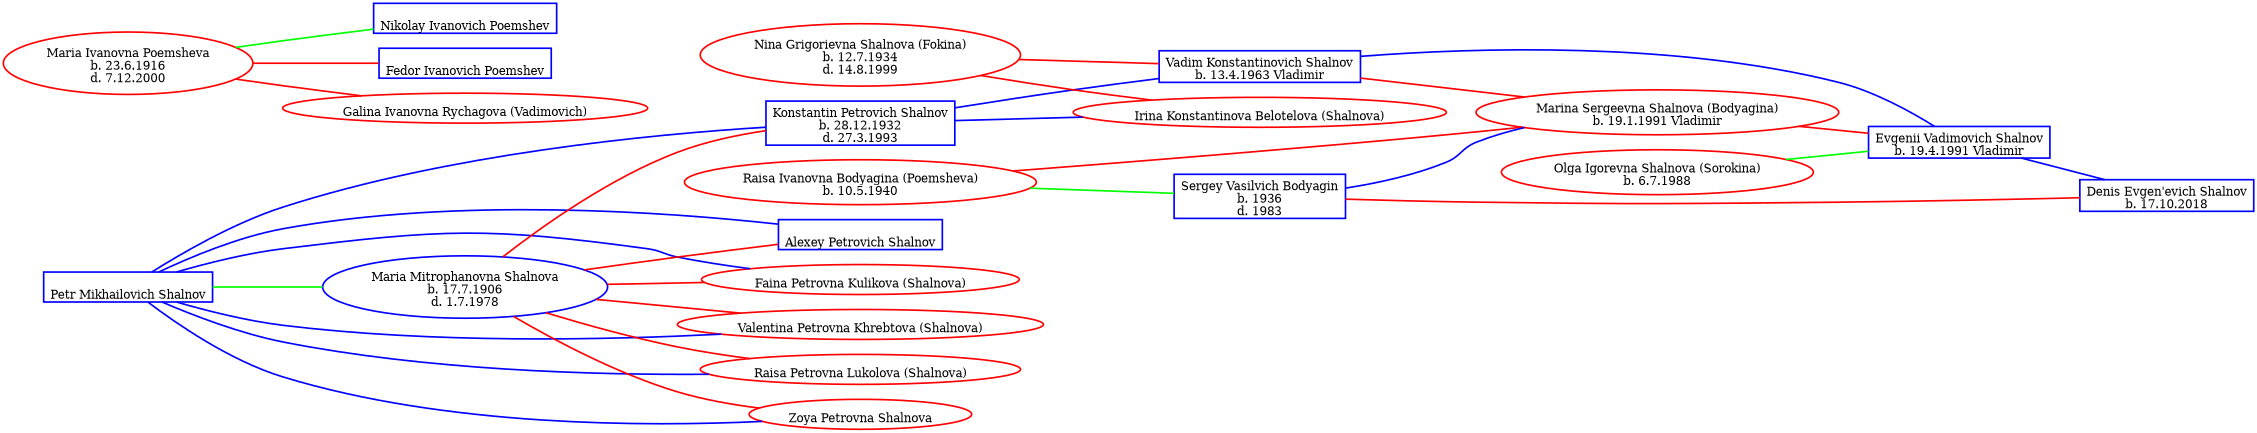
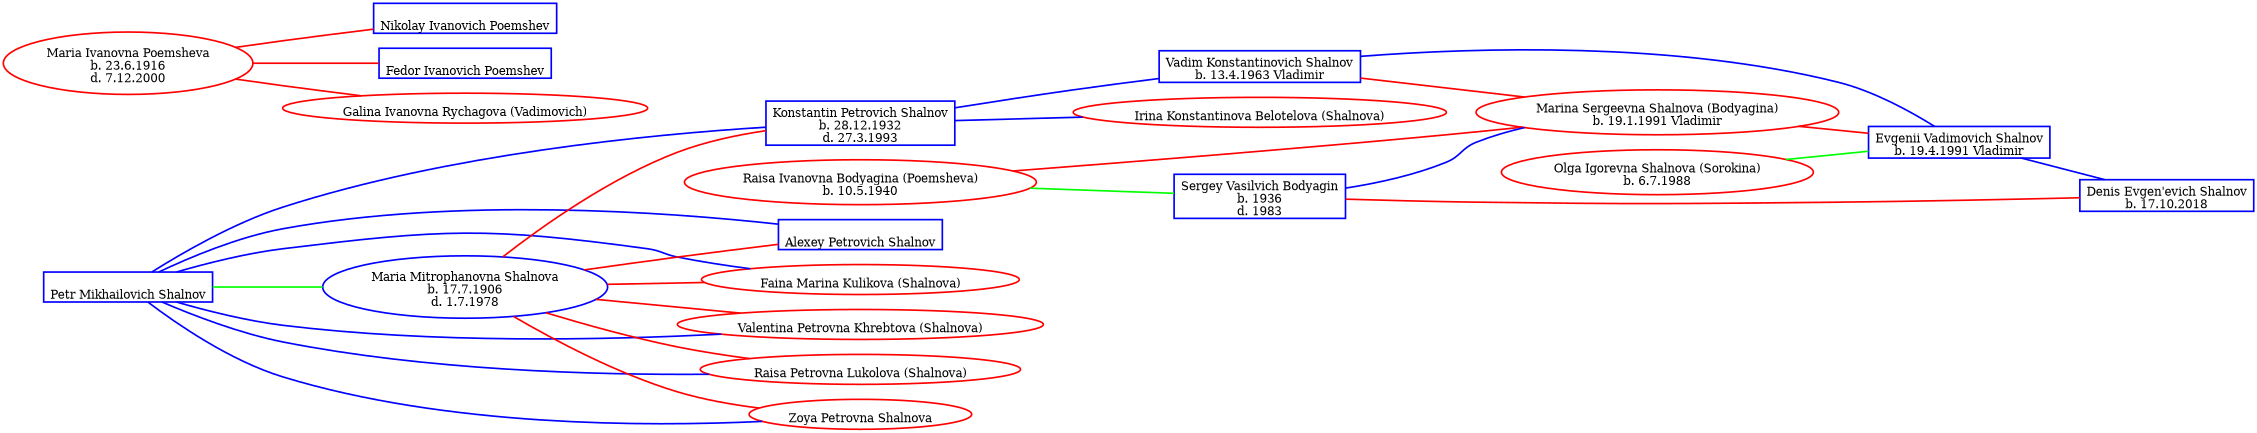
edge "Nikolay Ivanovich Poemshev" -- "Maria Ivanovna Poemsheva b. 23.6.1916 d. 7.12.2000": color green -> red
node "Nina Grigorievna Shalnova (Fokina) b. 12.7.1934 d. 14.8.1999": removed
node "Faina Petrovna Kulikova (Shalnova)": label "Faina Petrovna Kulikova (Shalnova)" -> "Faina Marina Kulikova (Shalnova)"
